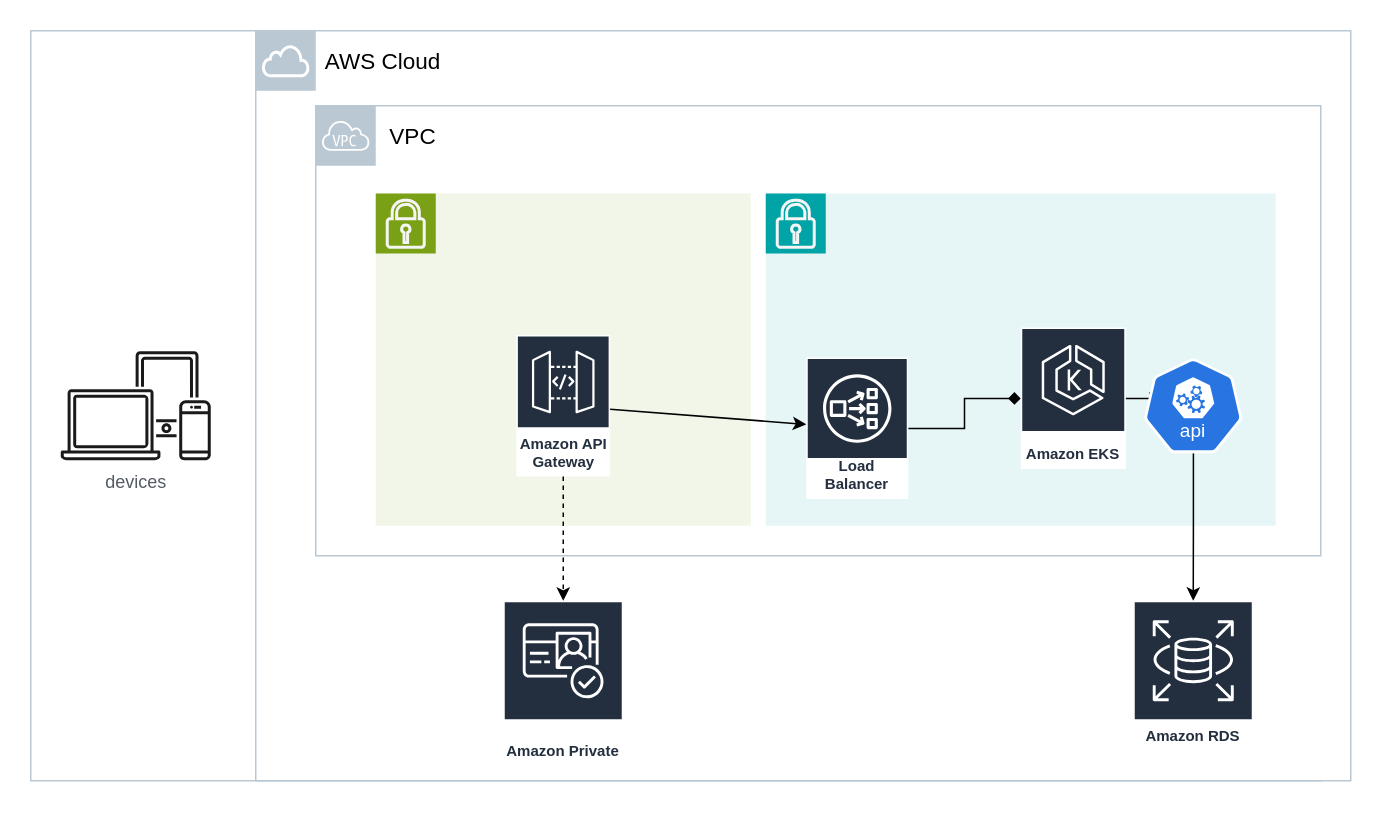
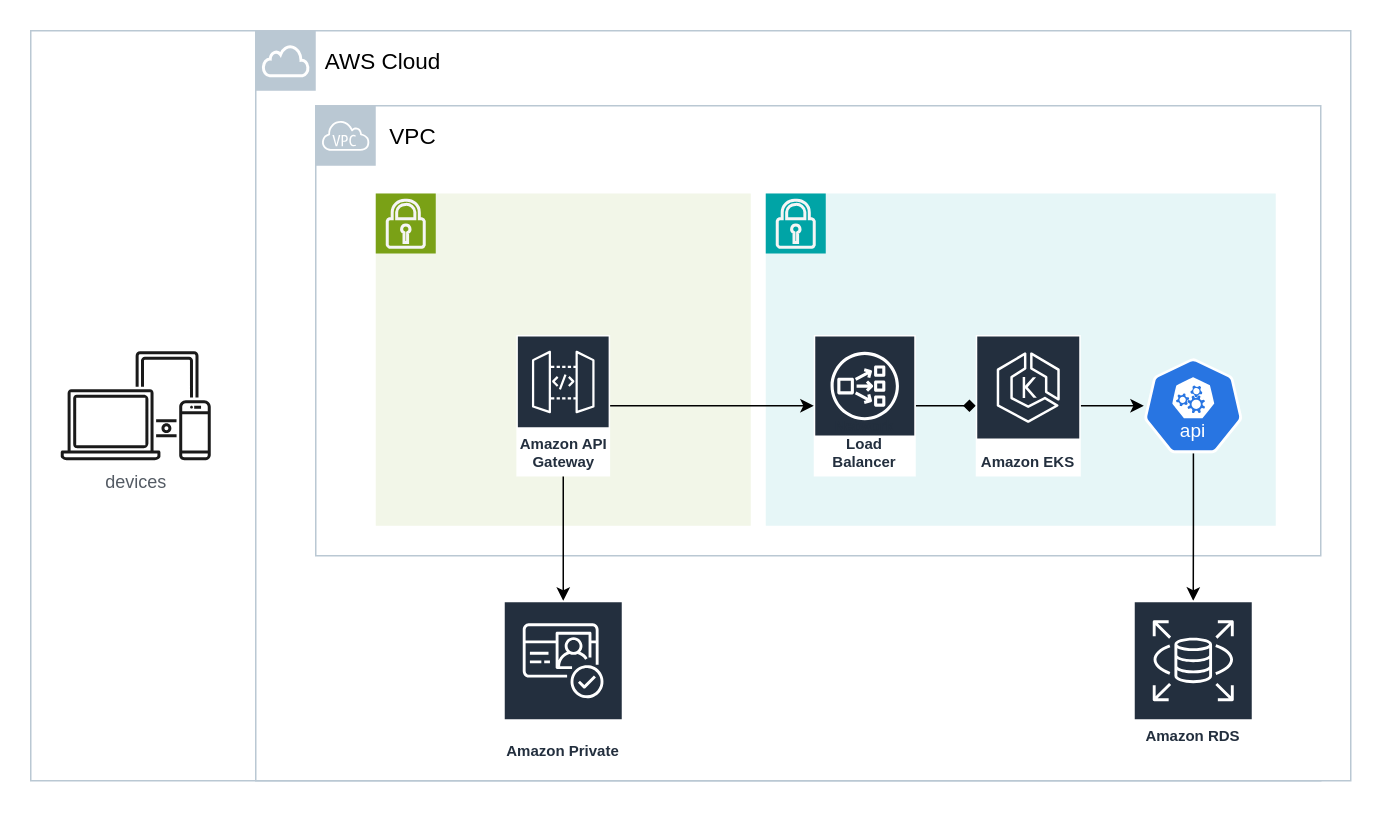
node "Amazon EKS": moved (1073, 398) -> (1028, 406)
node "Network Load Balancer": moved (857, 428) -> (865, 406)
edge "Amazon API Gateway" -> "Amazon Private": style dashed -> solid
